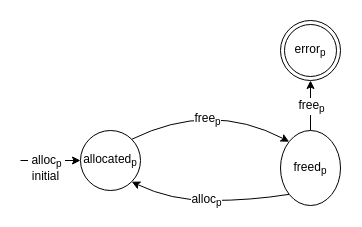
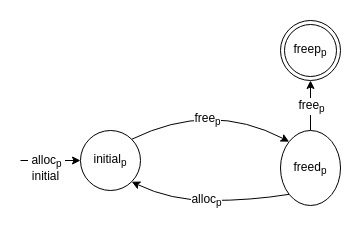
node "errorp": label "errorp" -> "freepp"
node "allocatedp": label "allocatedp" -> "initialp"
